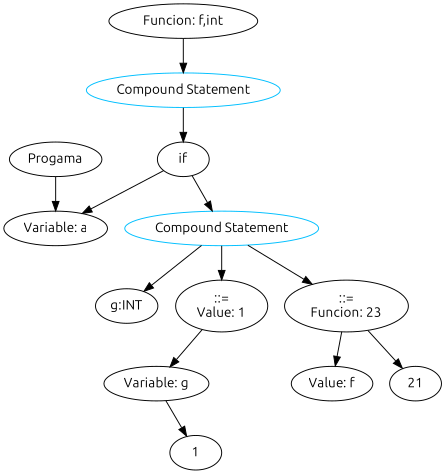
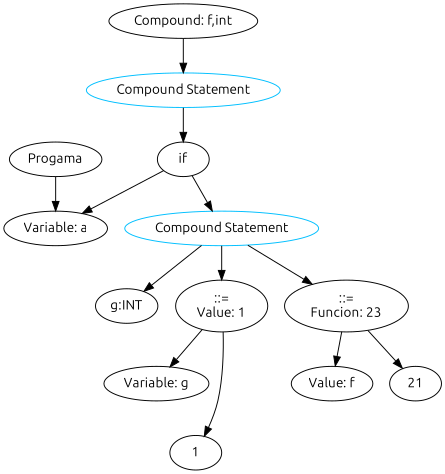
node "Funcion: f,int": label "Funcion: f,int" -> "Compound: f,int"
edge "Variable: g" -> "1": now "::= Value: 1" -> "1"
